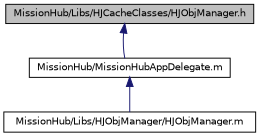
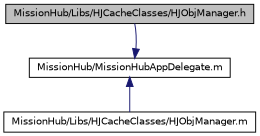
edge "MissionHub/MissionHubAppDelegate.m" -> "MissionHub/Libs/HJCacheClasses/HJObjManager.h": reversed
node "MissionHub/Libs/HJObjManager/HJObjManager.m": label "MissionHub/Libs/HJObjManager/HJObjManager.m" -> "MissionHub/Libs/HJCacheClasses/HJObjManager.m"
